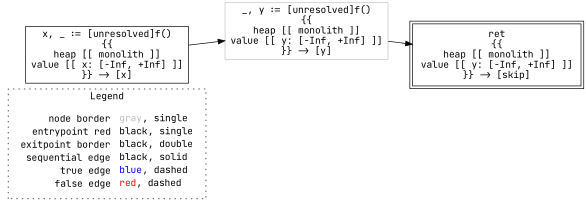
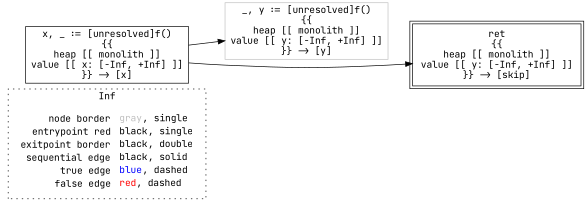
edge "_, y := [unresolved]f()" -> "ret": now "x, _ := [unresolved]f()" -> "ret"
cluster "Legend": label "Legend" -> "Inf"
